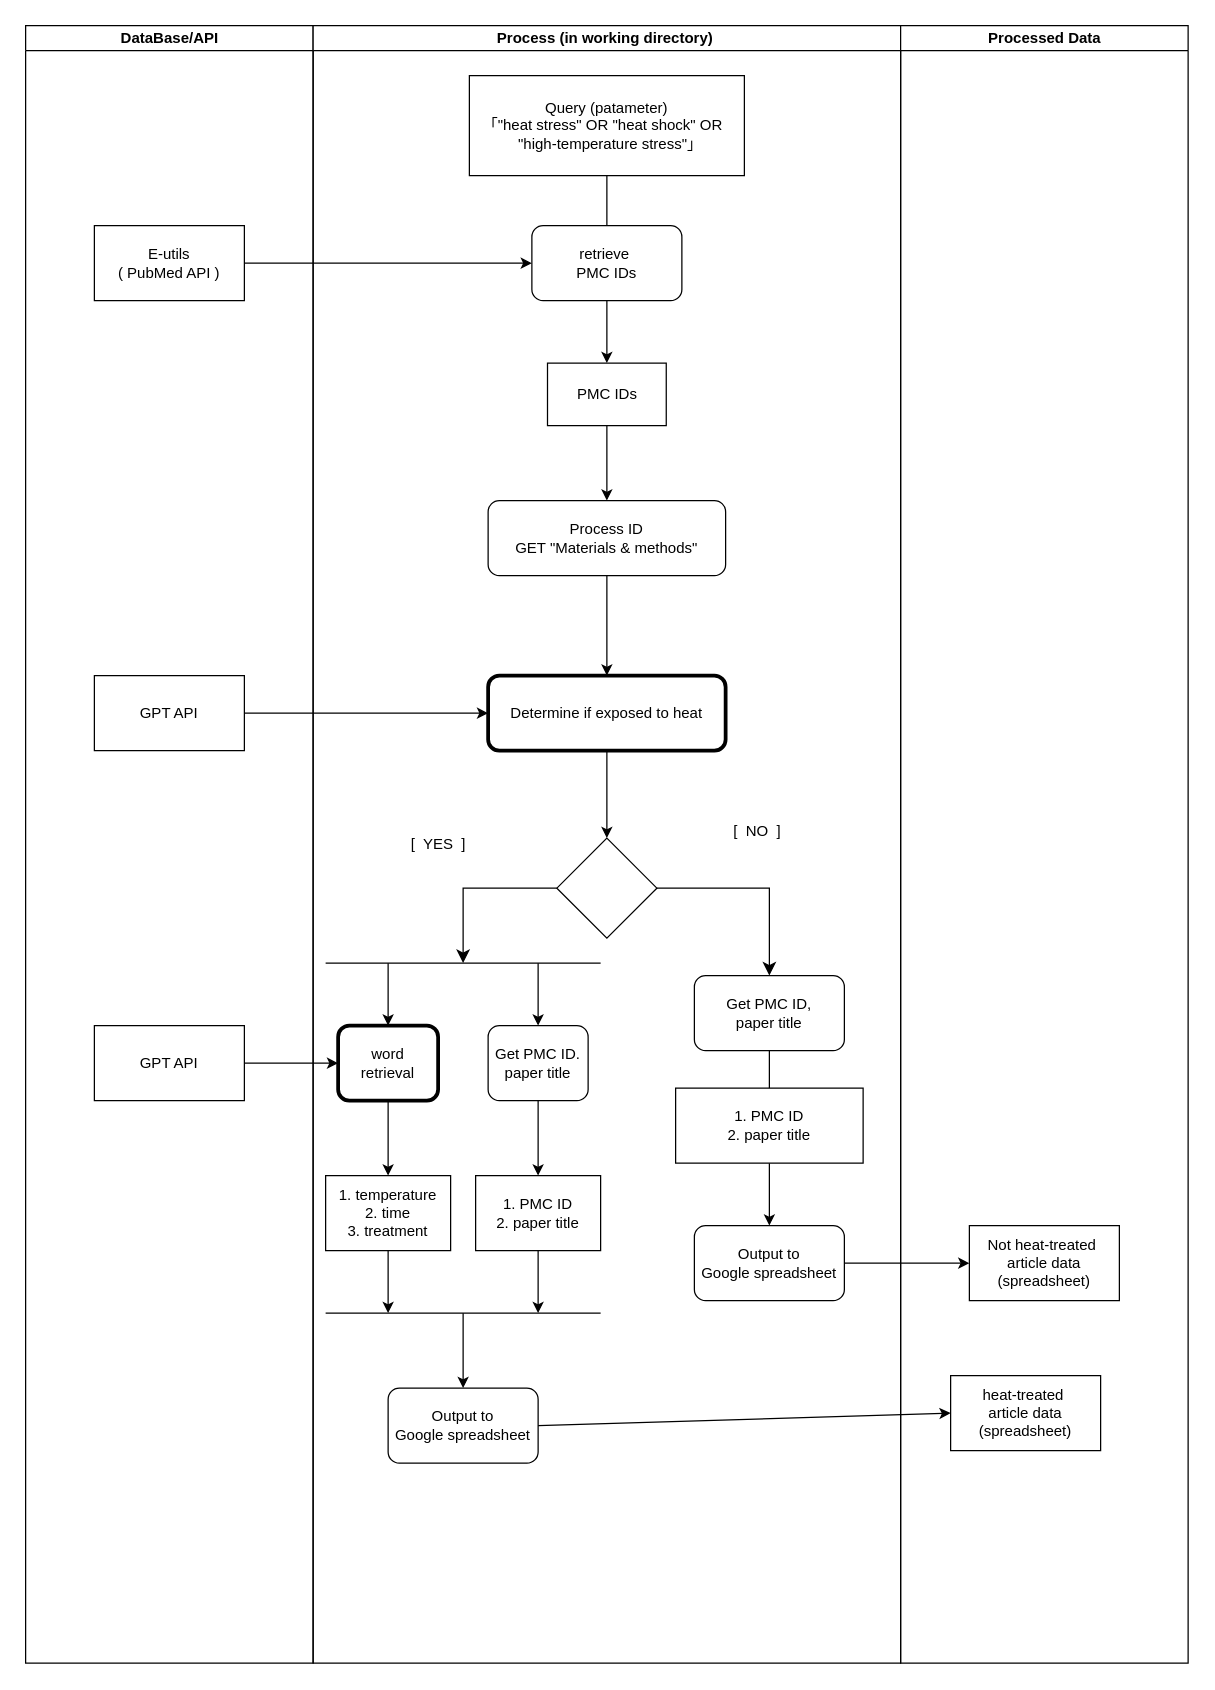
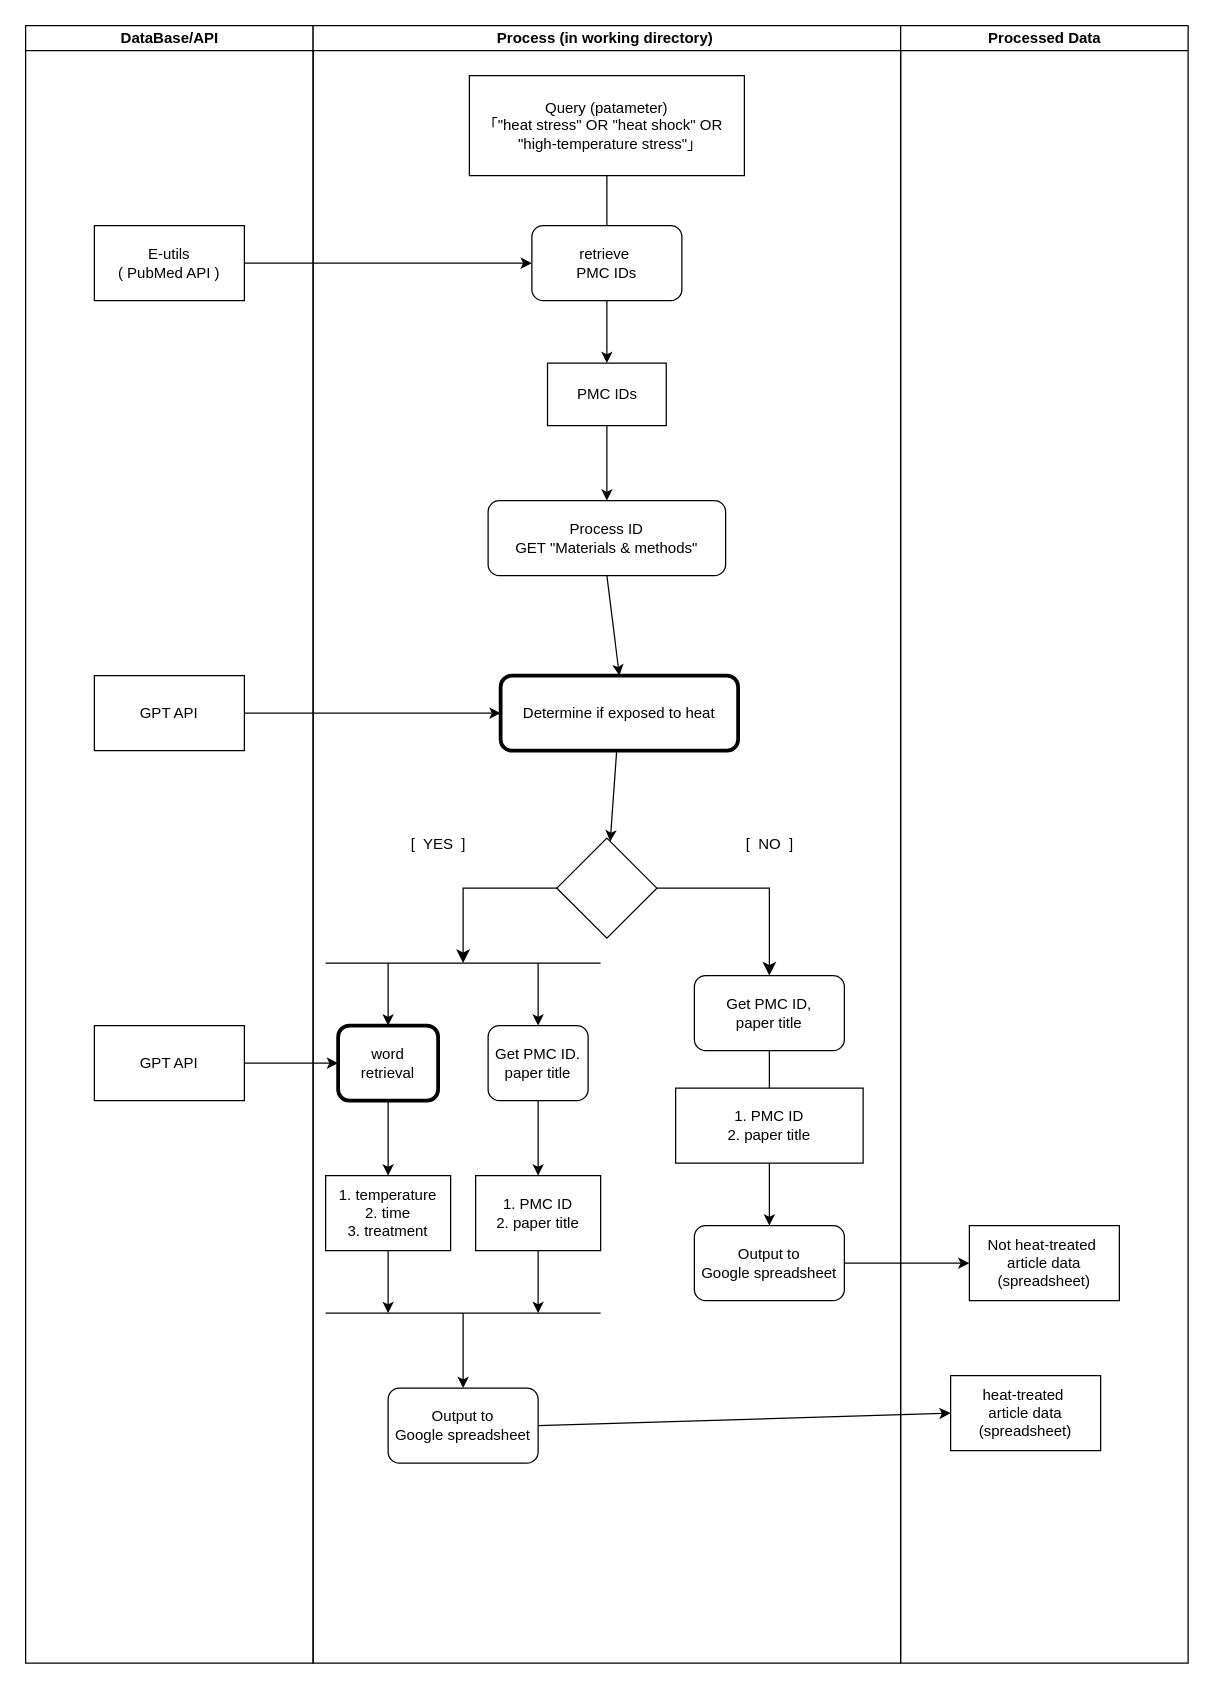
node "Determine if exposed to heat": moved (607, 713) -> (619, 713)
node "[ NO ]": moved (757, 832) -> (769, 844)
